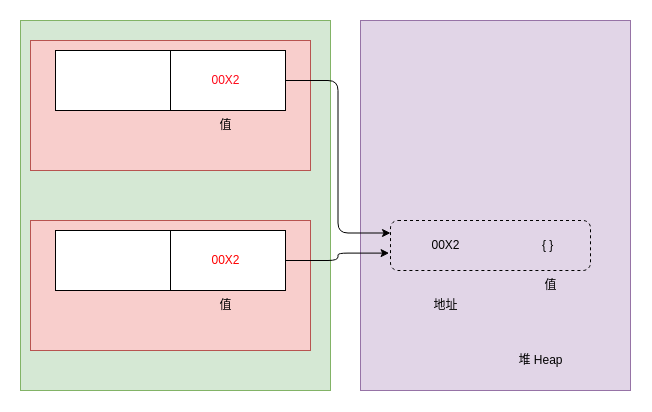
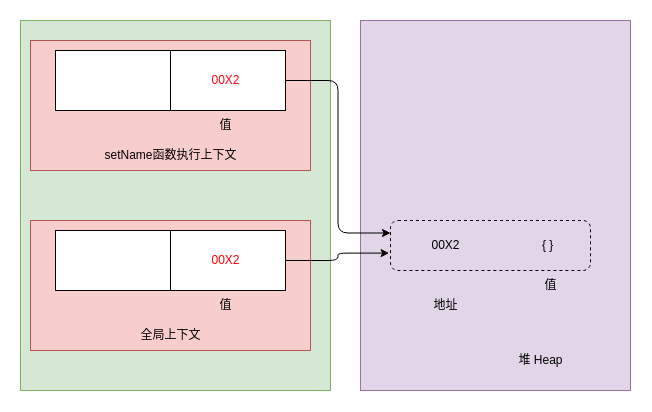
node "setName函数执行上下文": added
node "全局上下文": added
